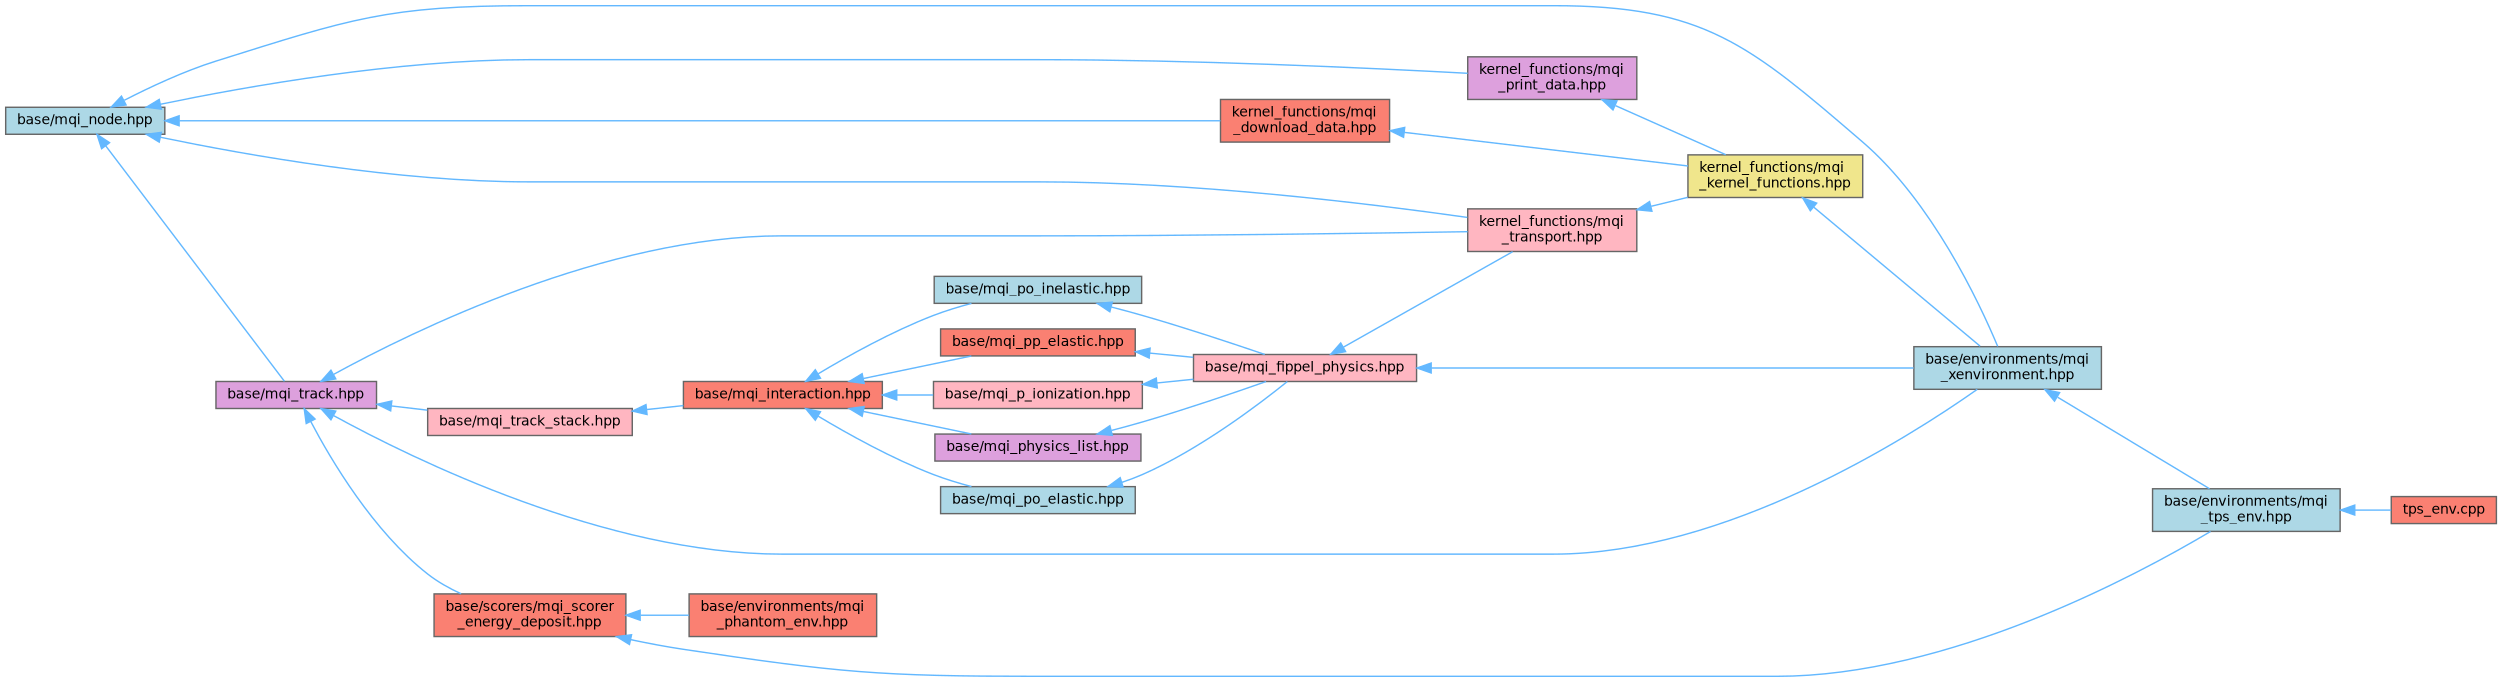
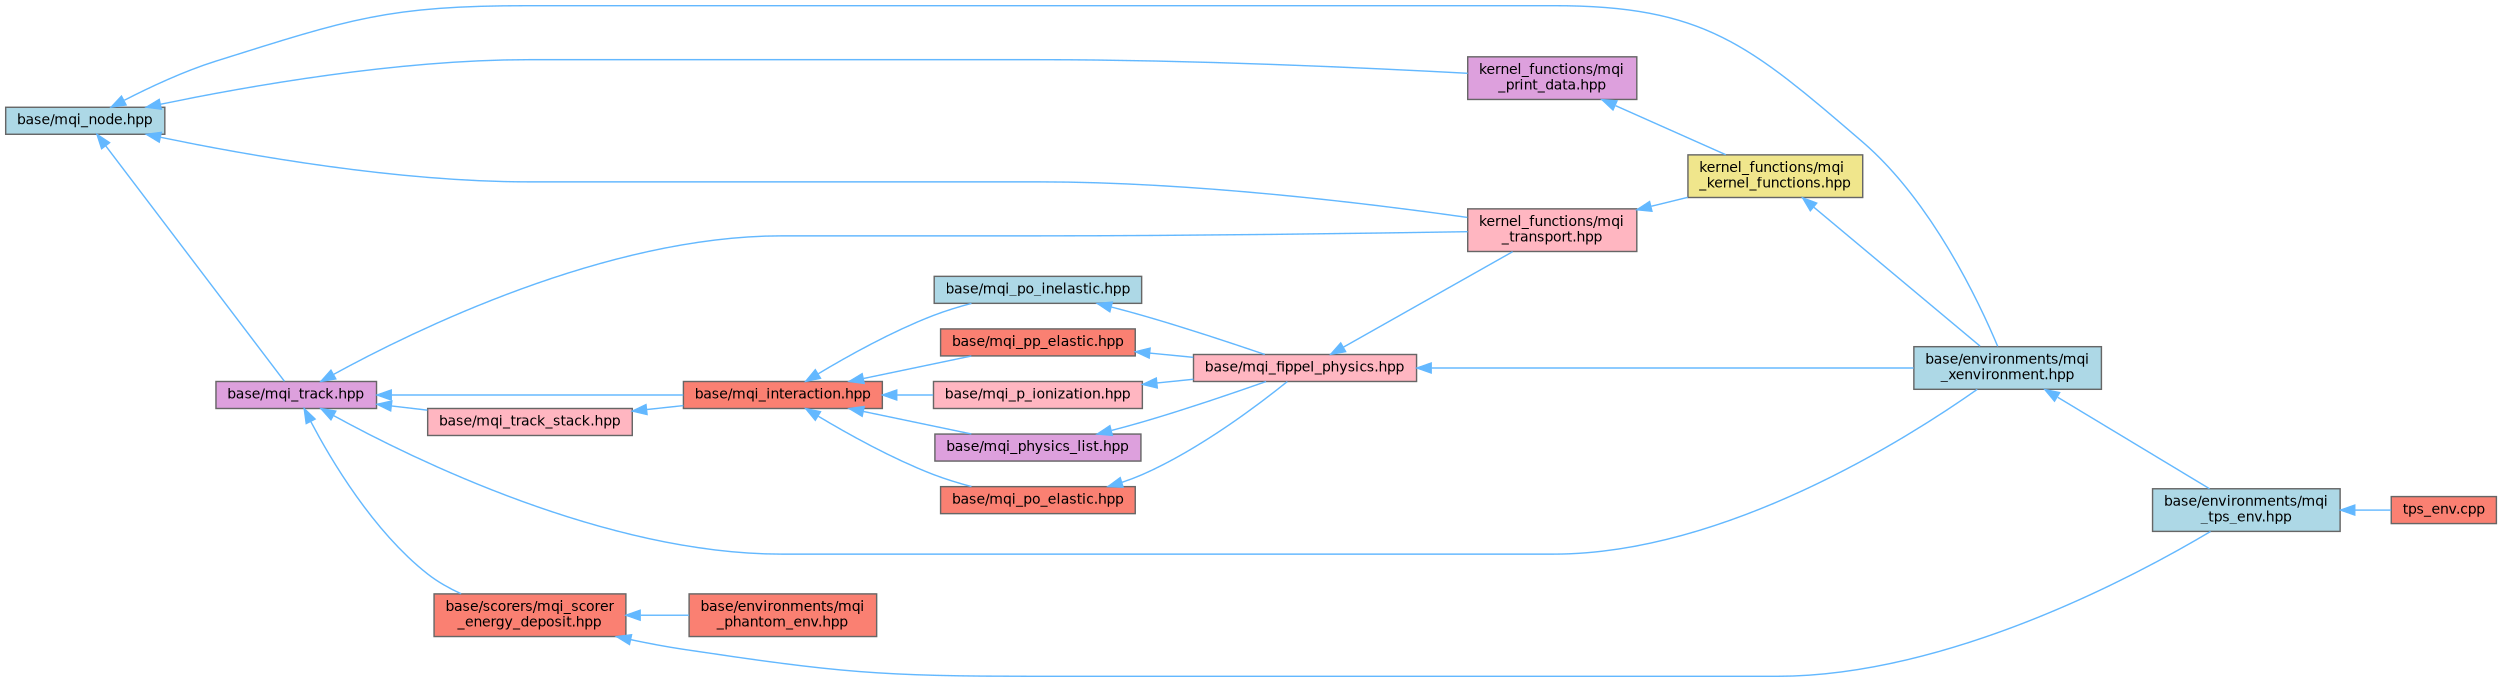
node "kernel_functions/mqi _download_data.hpp": removed
edge "base/mqi_interaction.hpp" -> "base/mqi_track.hpp": added
node "base/mqi_po_elastic.hpp": fillcolor lightblue -> salmon
